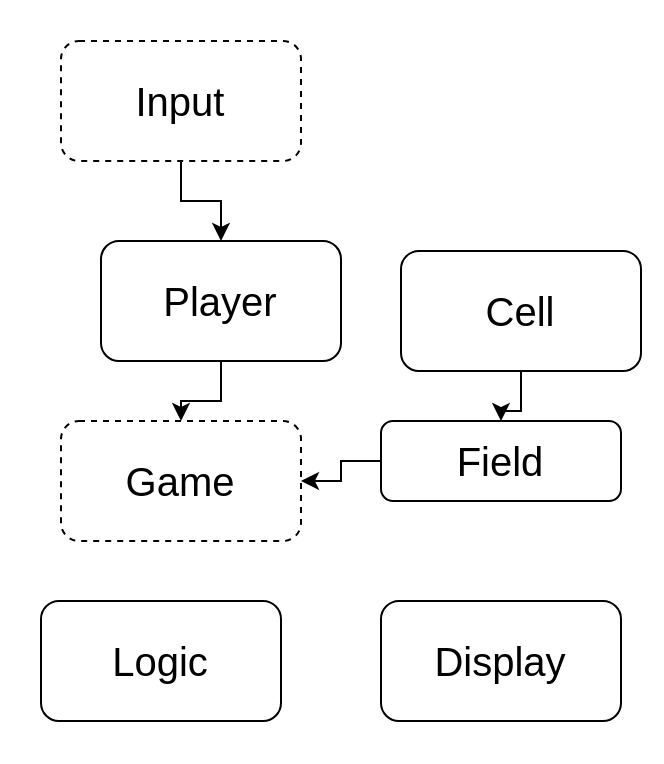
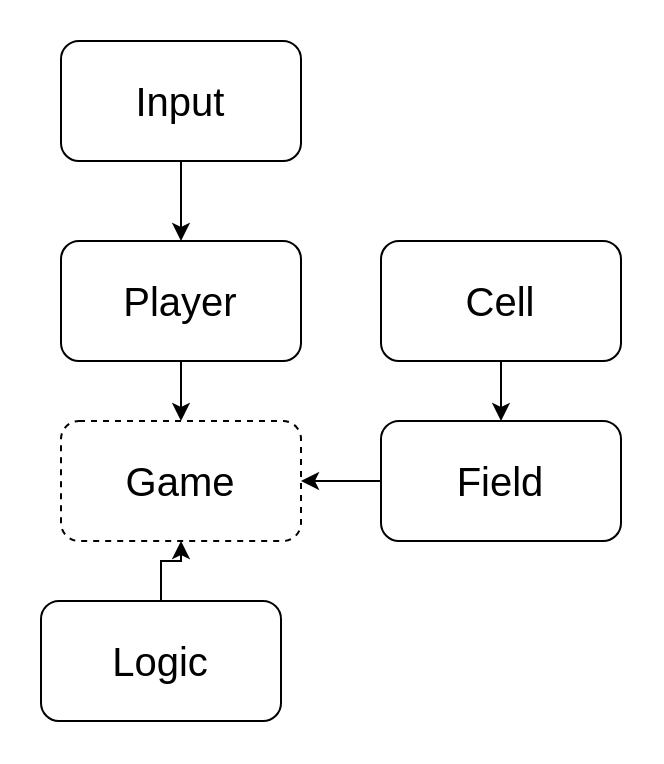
node "Input": style dashed -> solid
node "Player": moved (221, 301) -> (181, 301)
node "Cell": moved (521, 311) -> (501, 301)
node "Field": size 240x80 -> 240x120
edge "Logic" -> "Game": added
node "Display": removed
